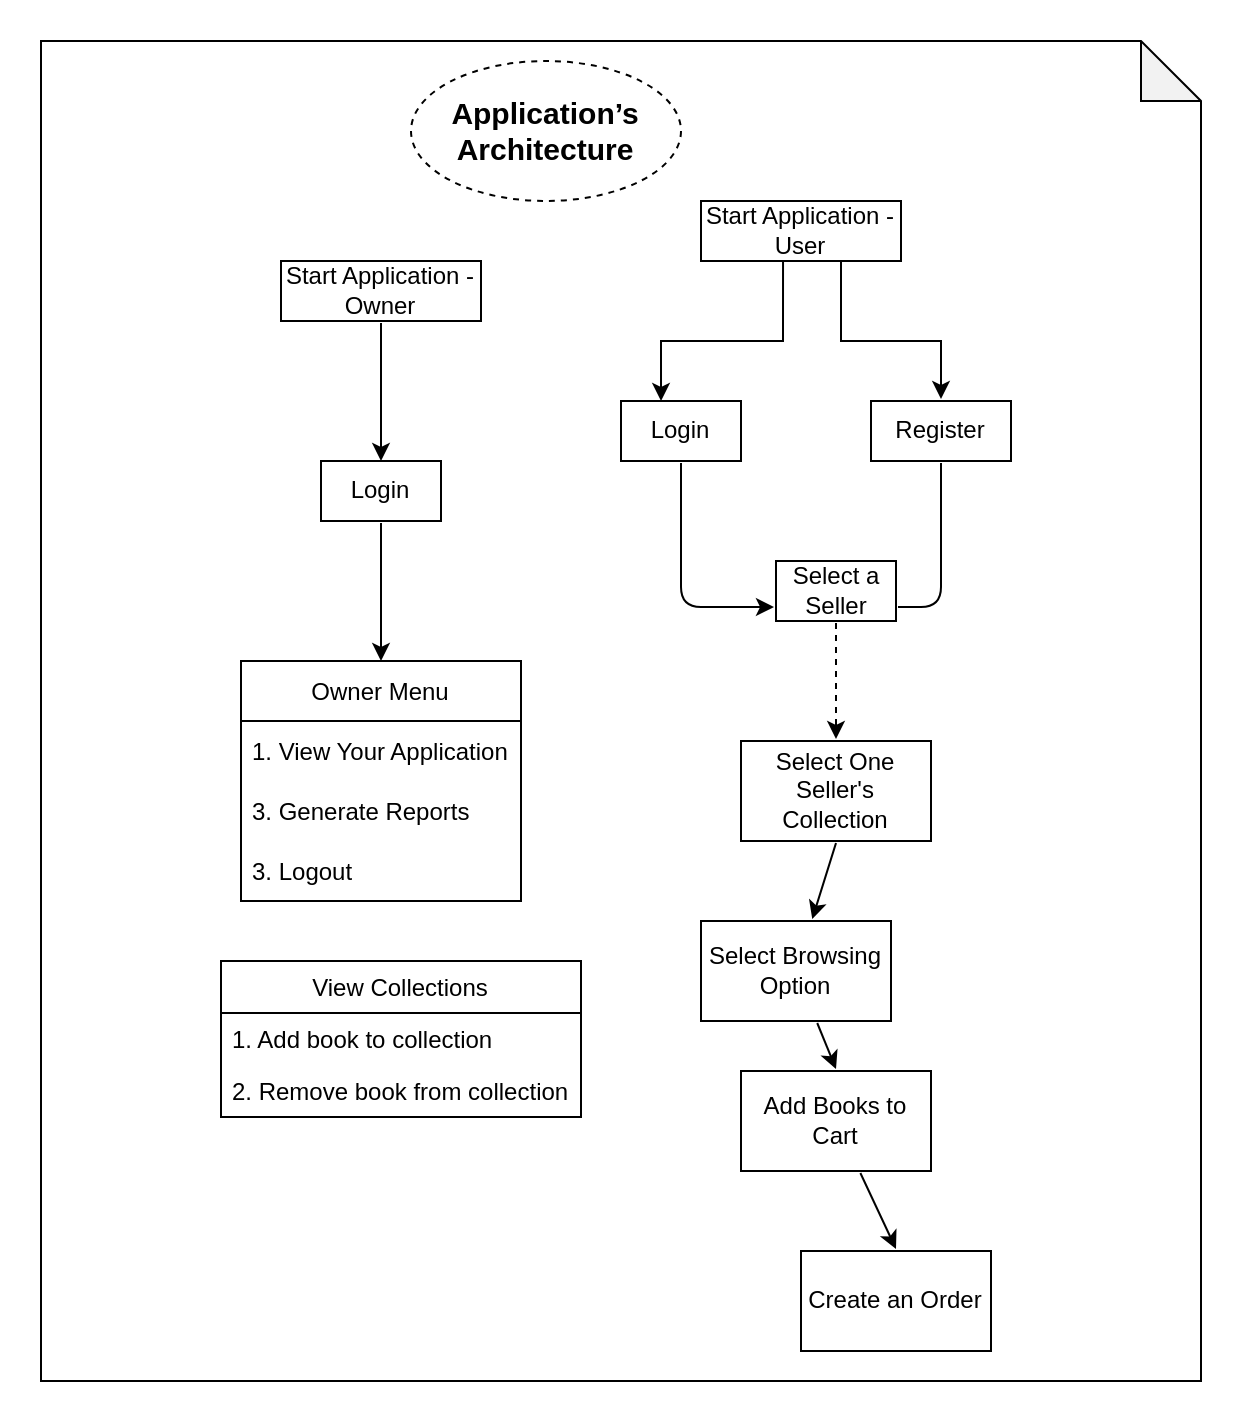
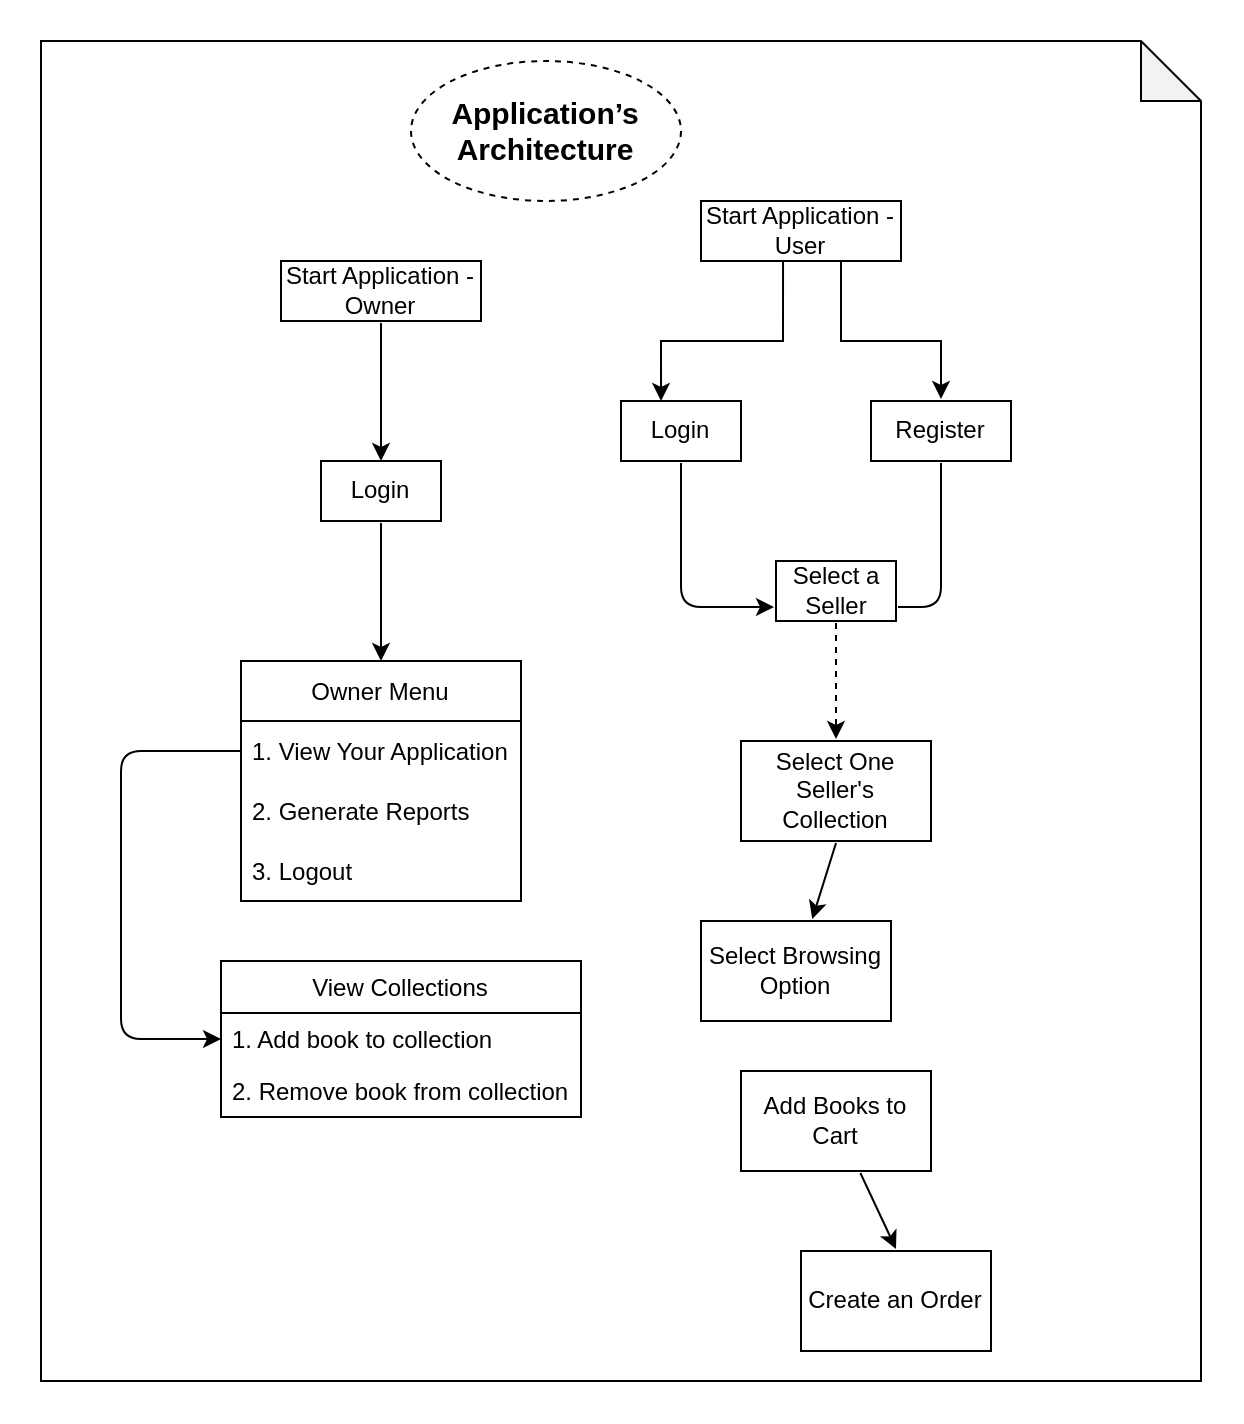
node "3. Generate Reports": label "3. Generate Reports" -> "2. Generate Reports"
edge "1. View Your Application" -> "1. Add book to collection": added
edge "Select Browsing Option" -> "Add Books to Cart": removed
